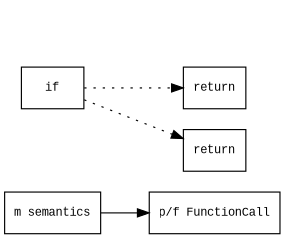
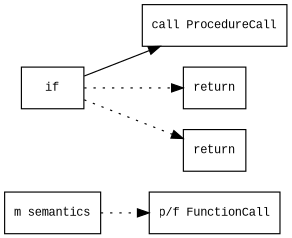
node "call ProcedureCall": added
edge "m semantics" -> "p/f FunctionCall": style solid -> dotted
